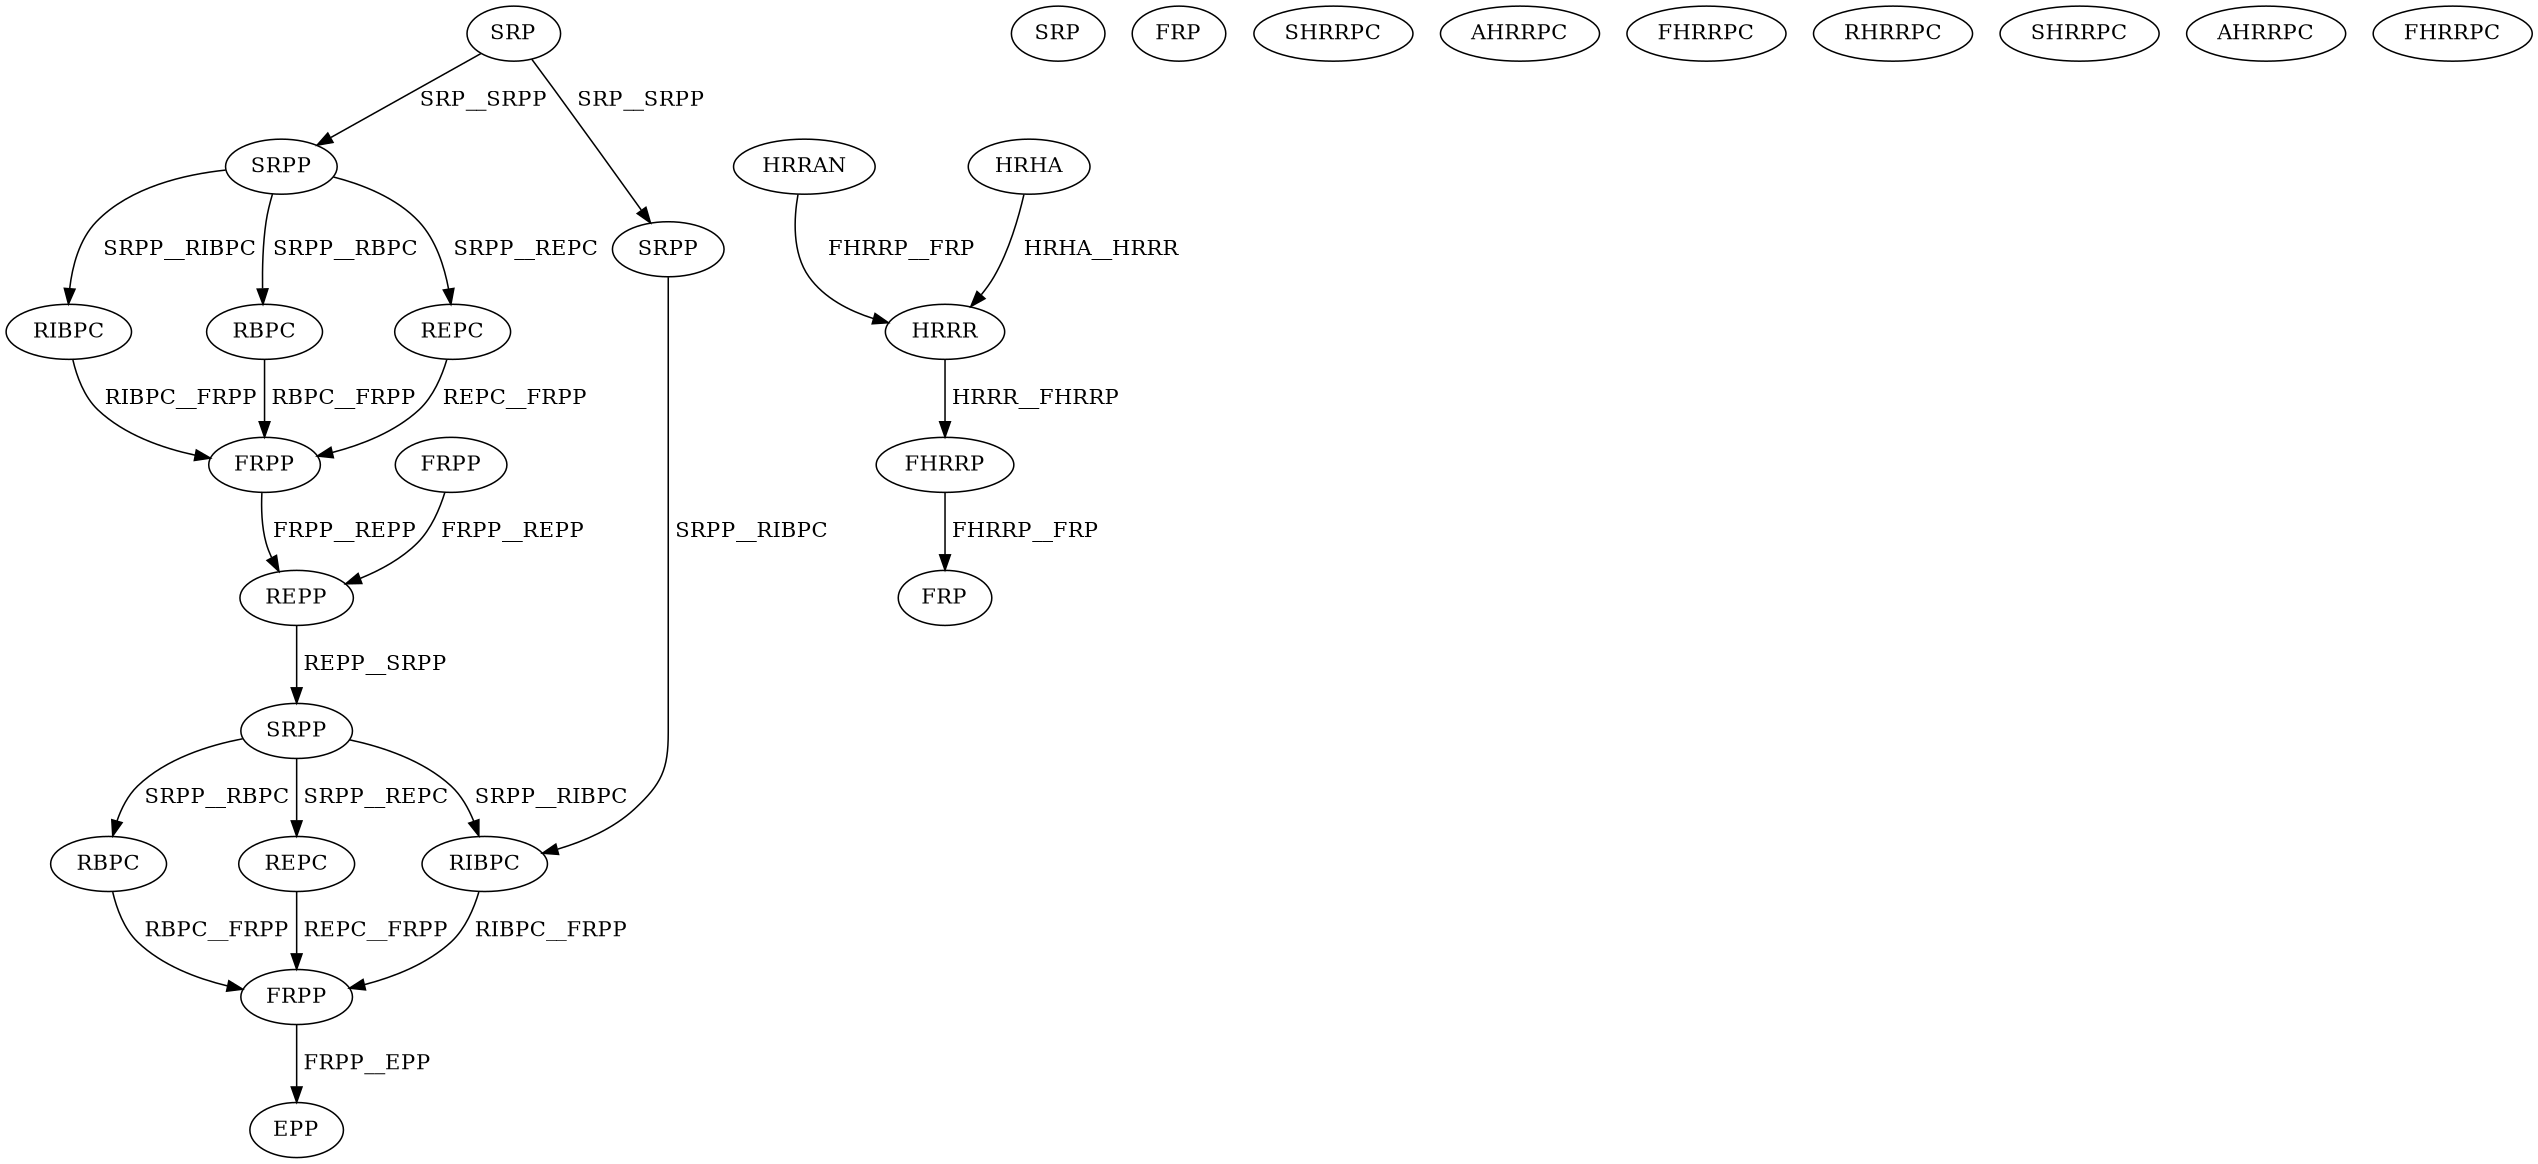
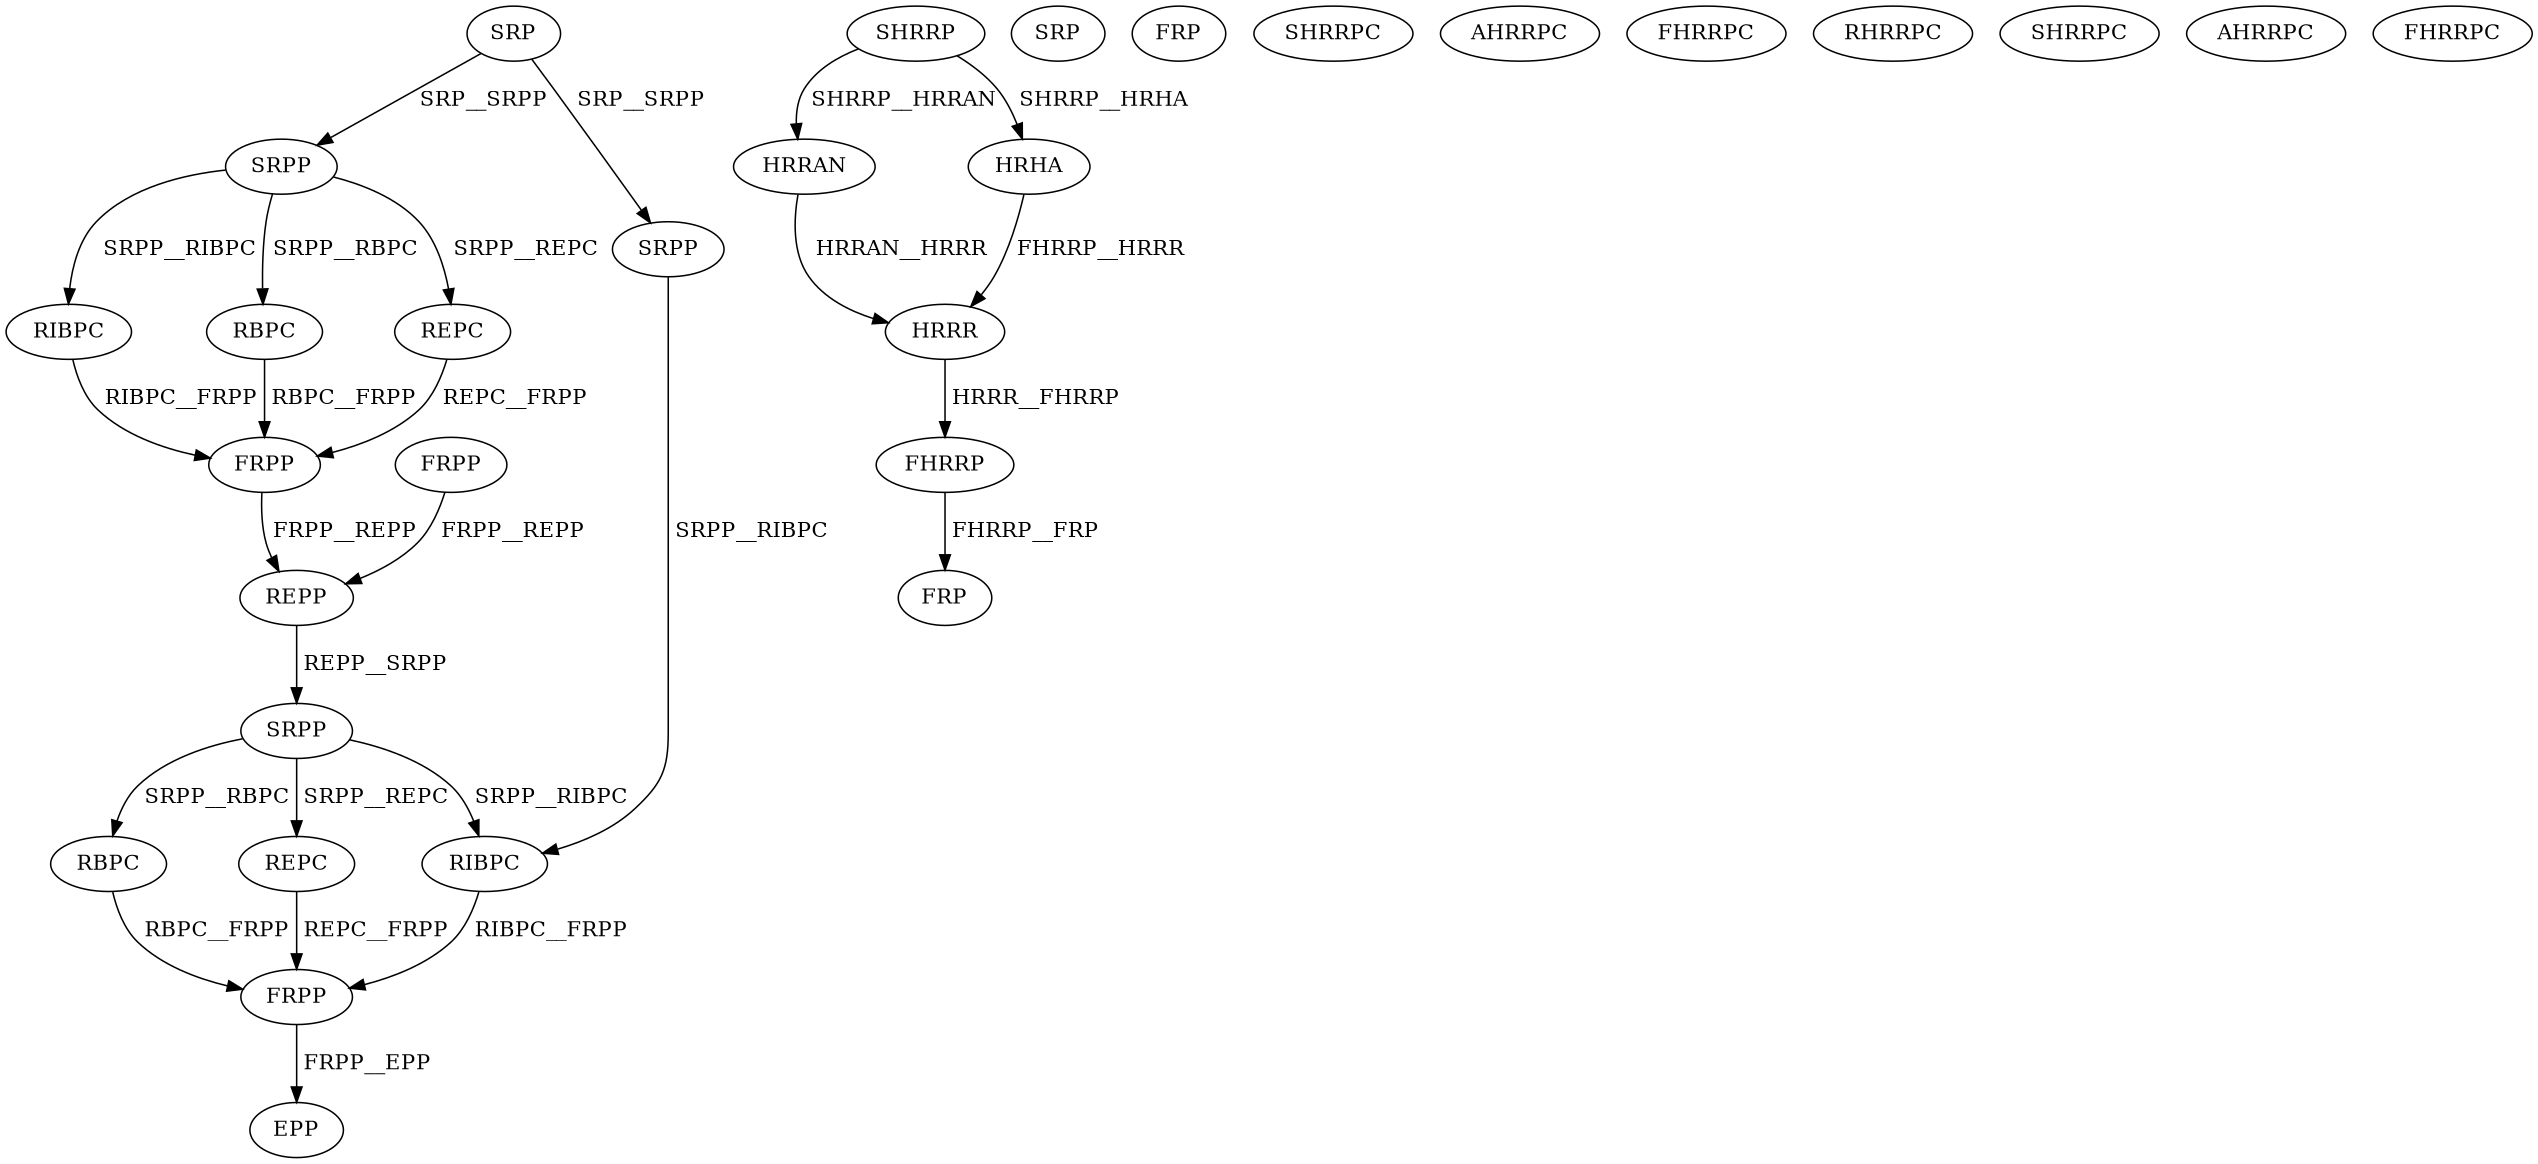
node "SHRRP": added
edge "HRRAN" -> "HRRR": label " FHRRP__FRP" -> " HRRAN__HRRR"
edge "HRHA" -> "HRRR": label " HRHA__HRRR" -> " FHRRP__HRRR"
